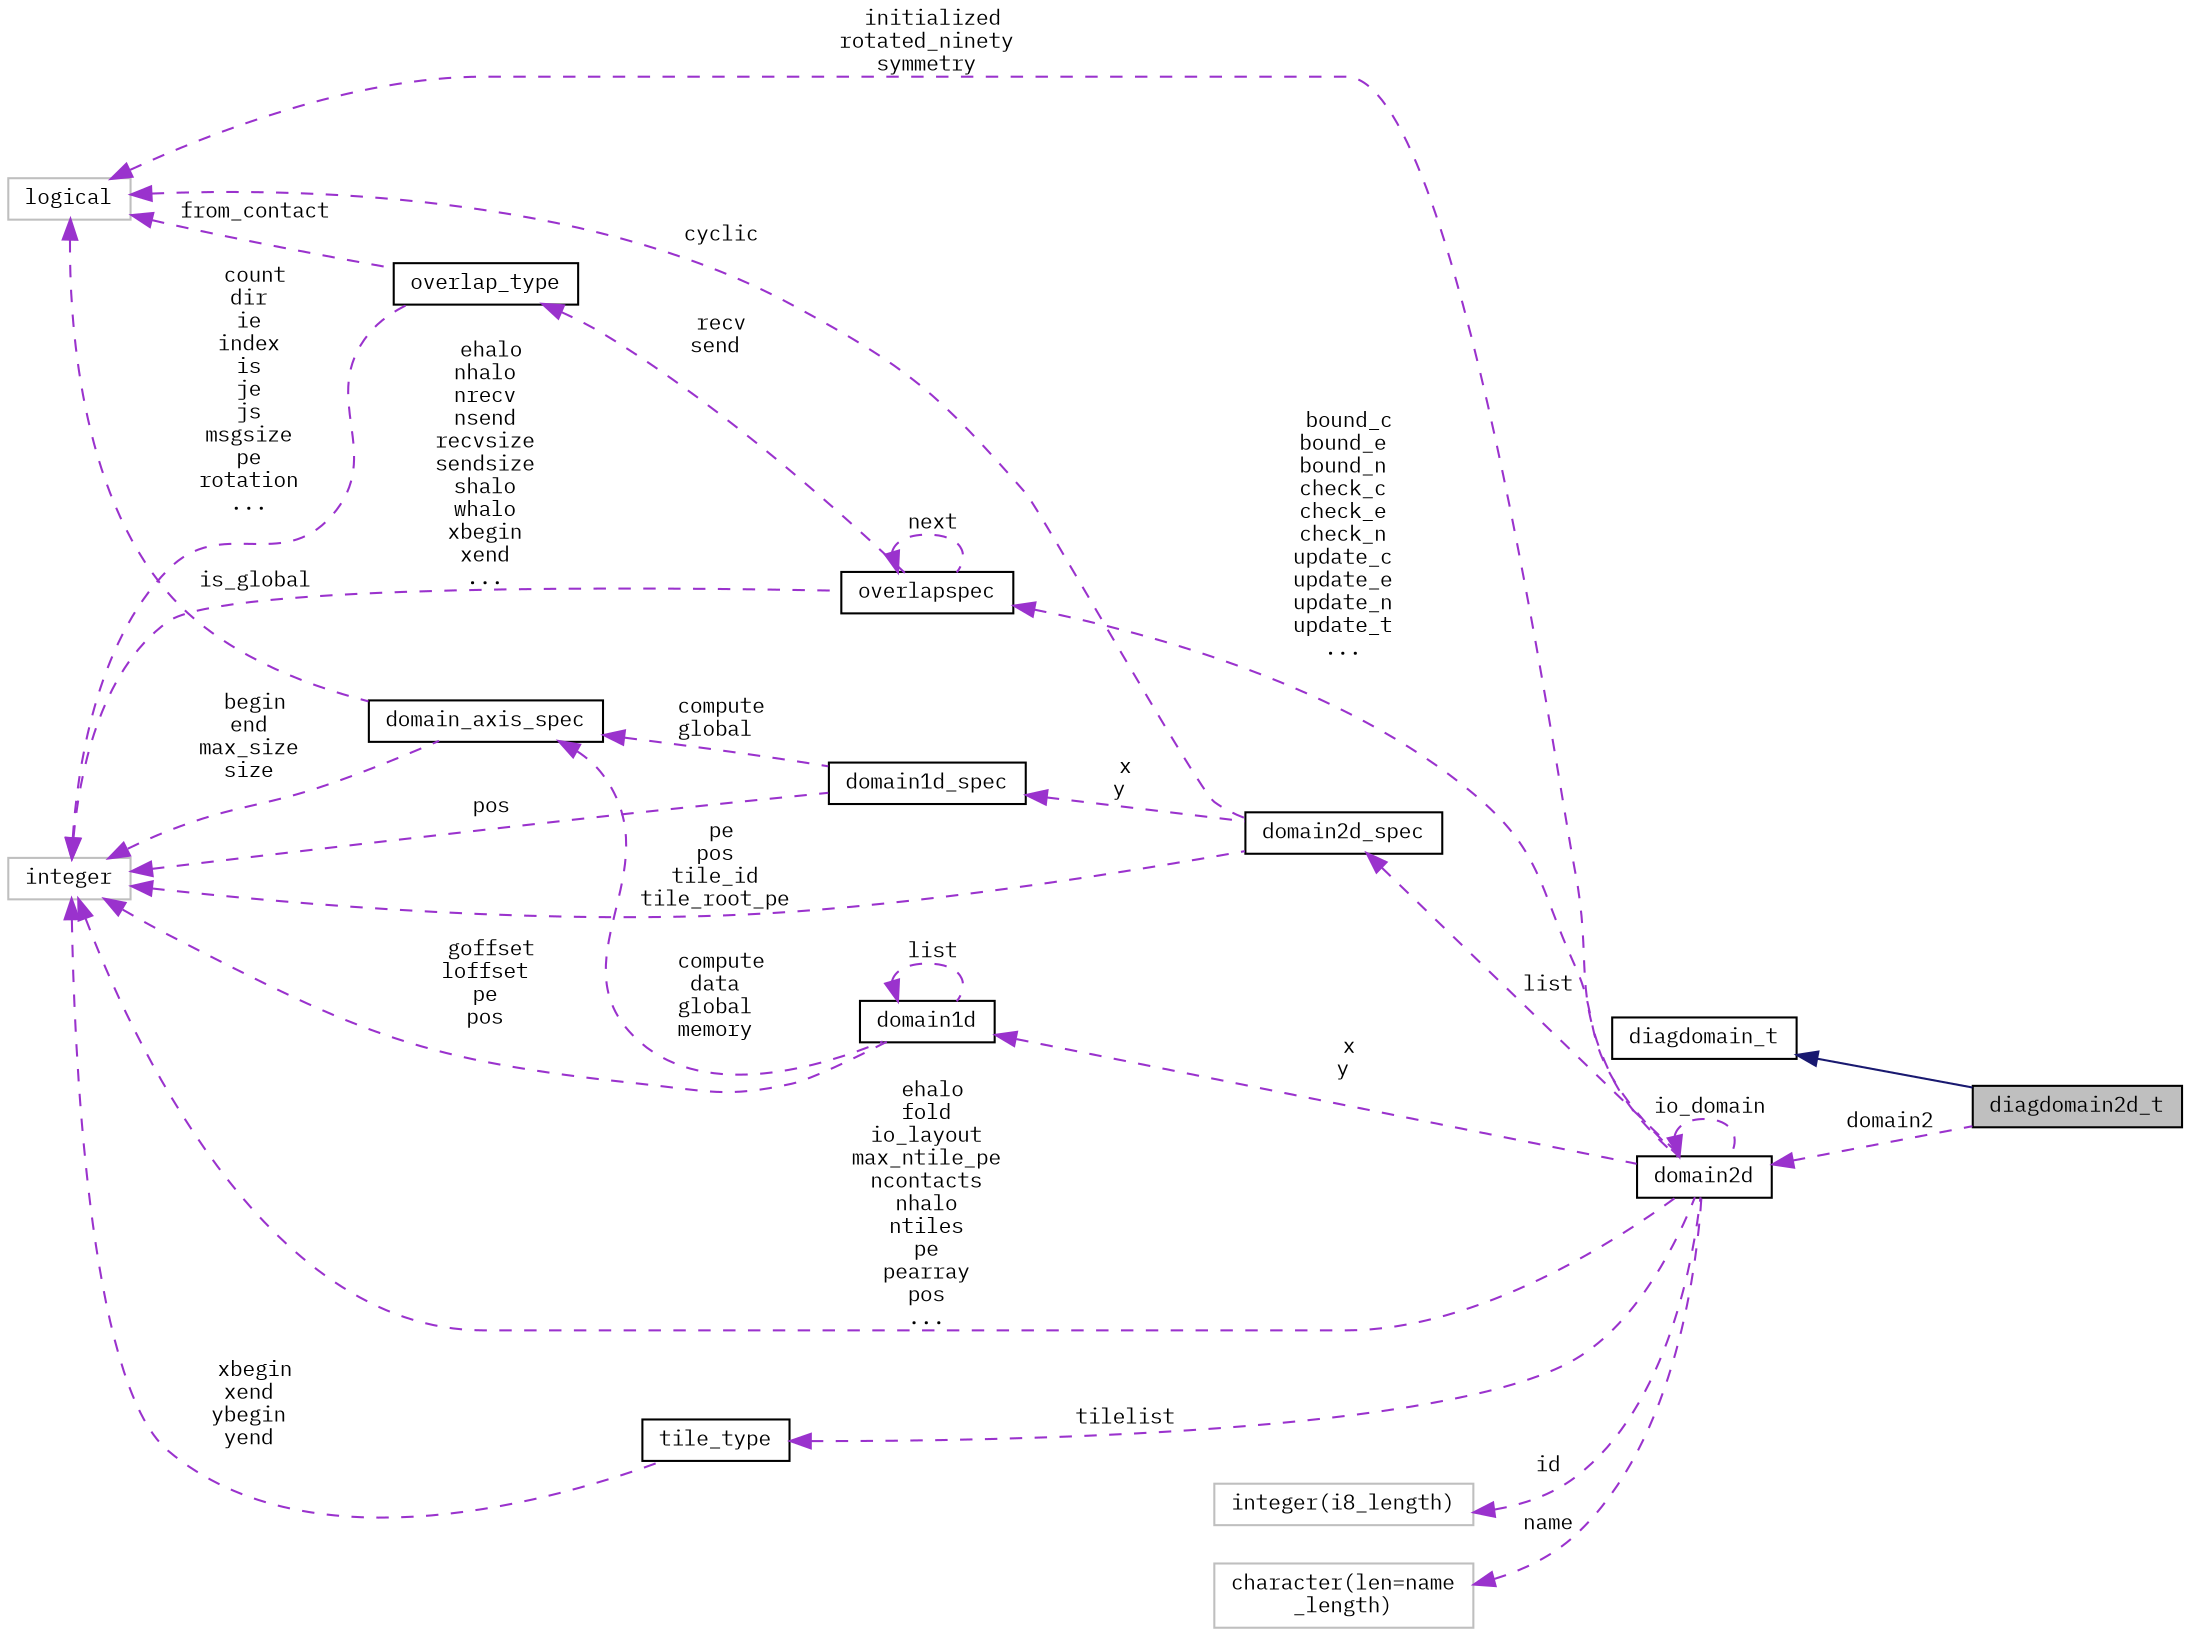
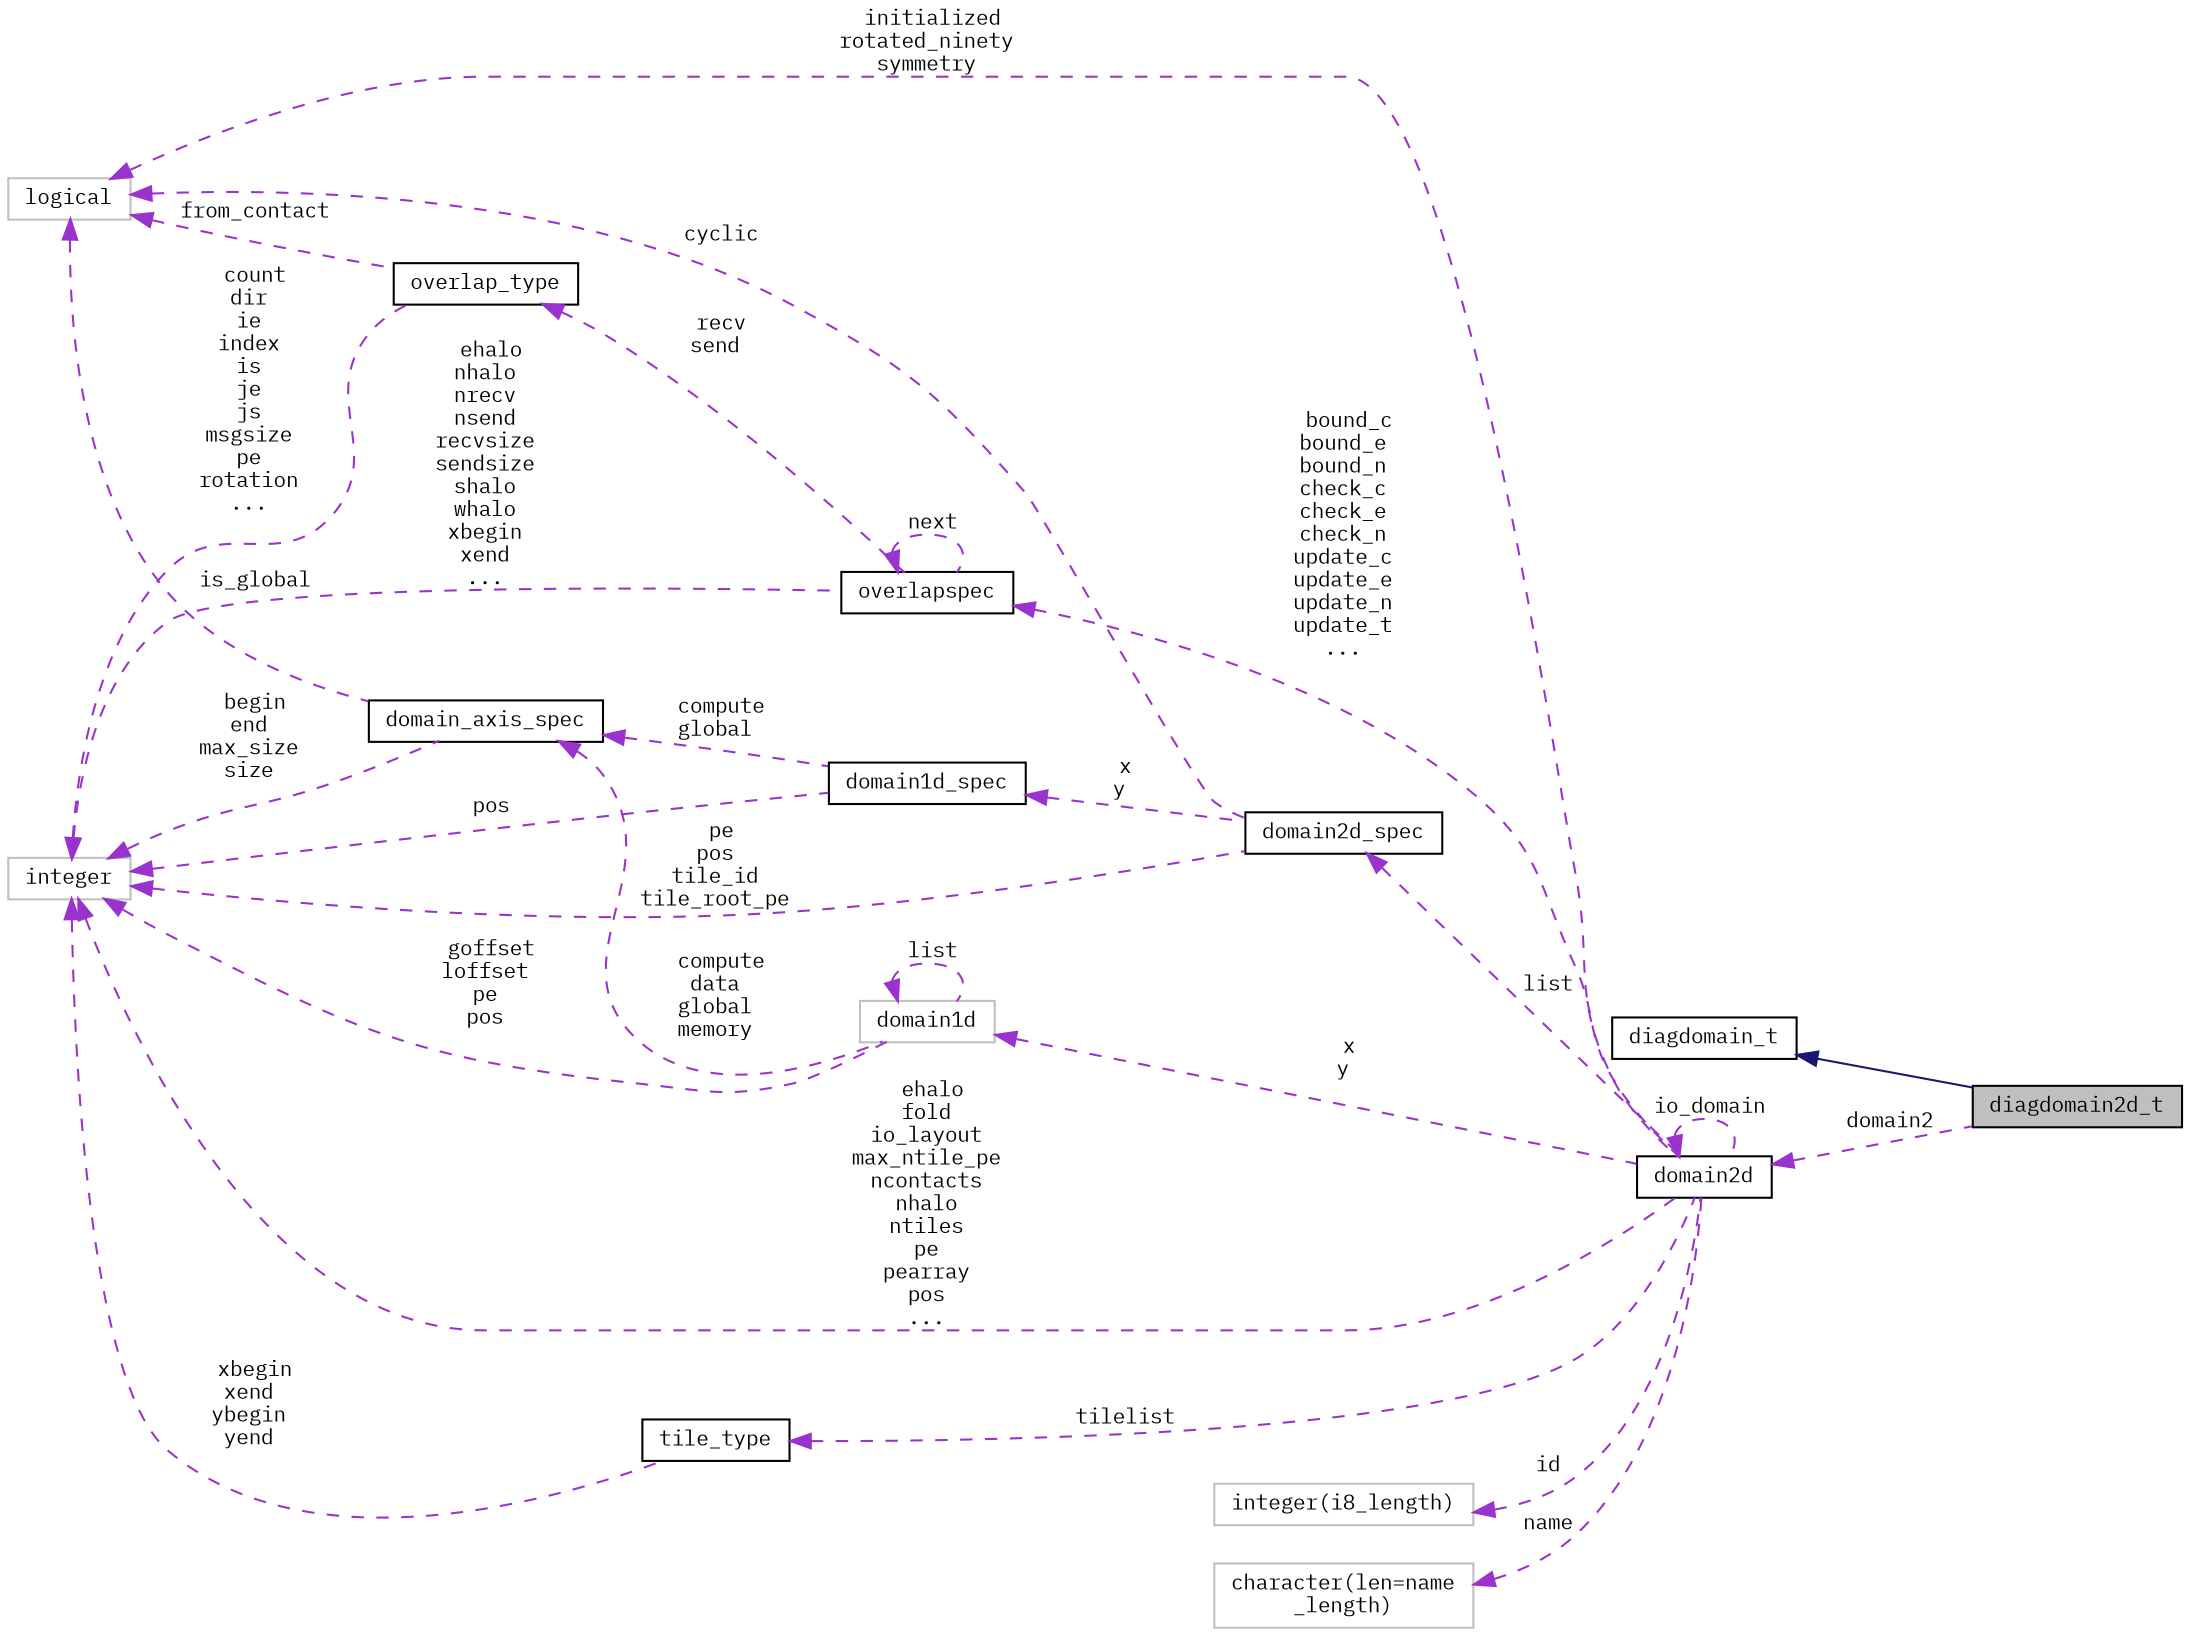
node "domain1d": color black -> grey75
